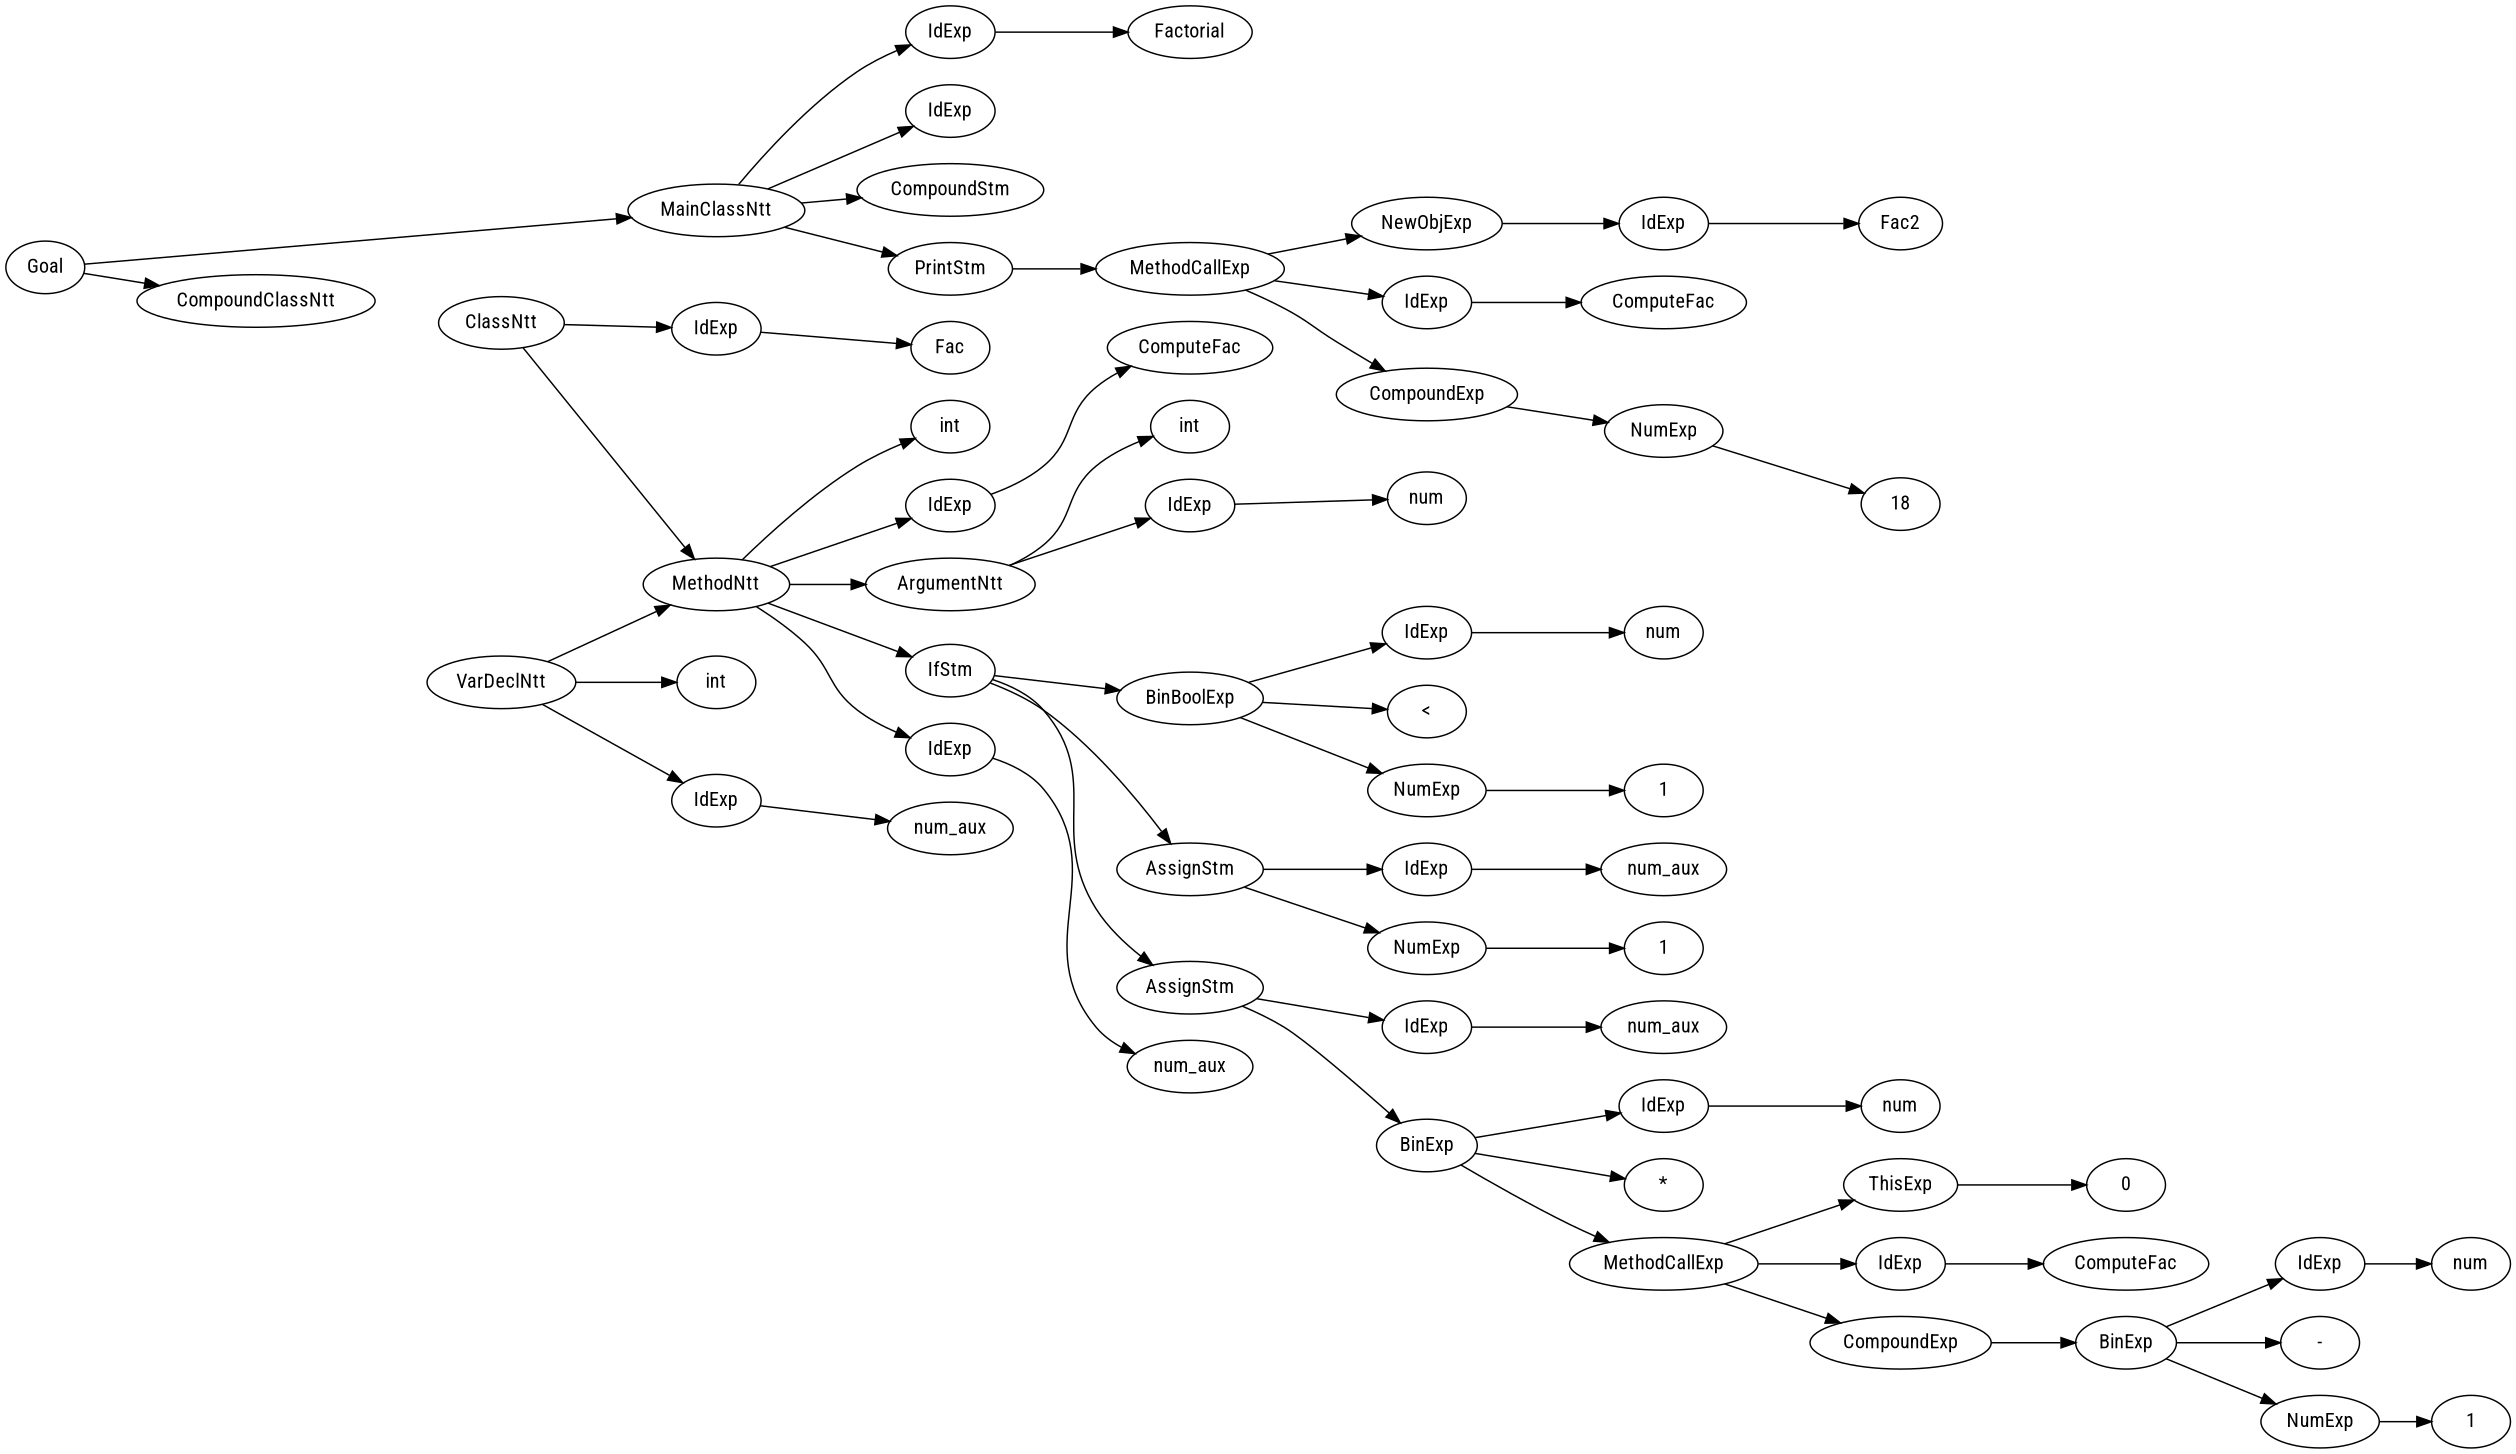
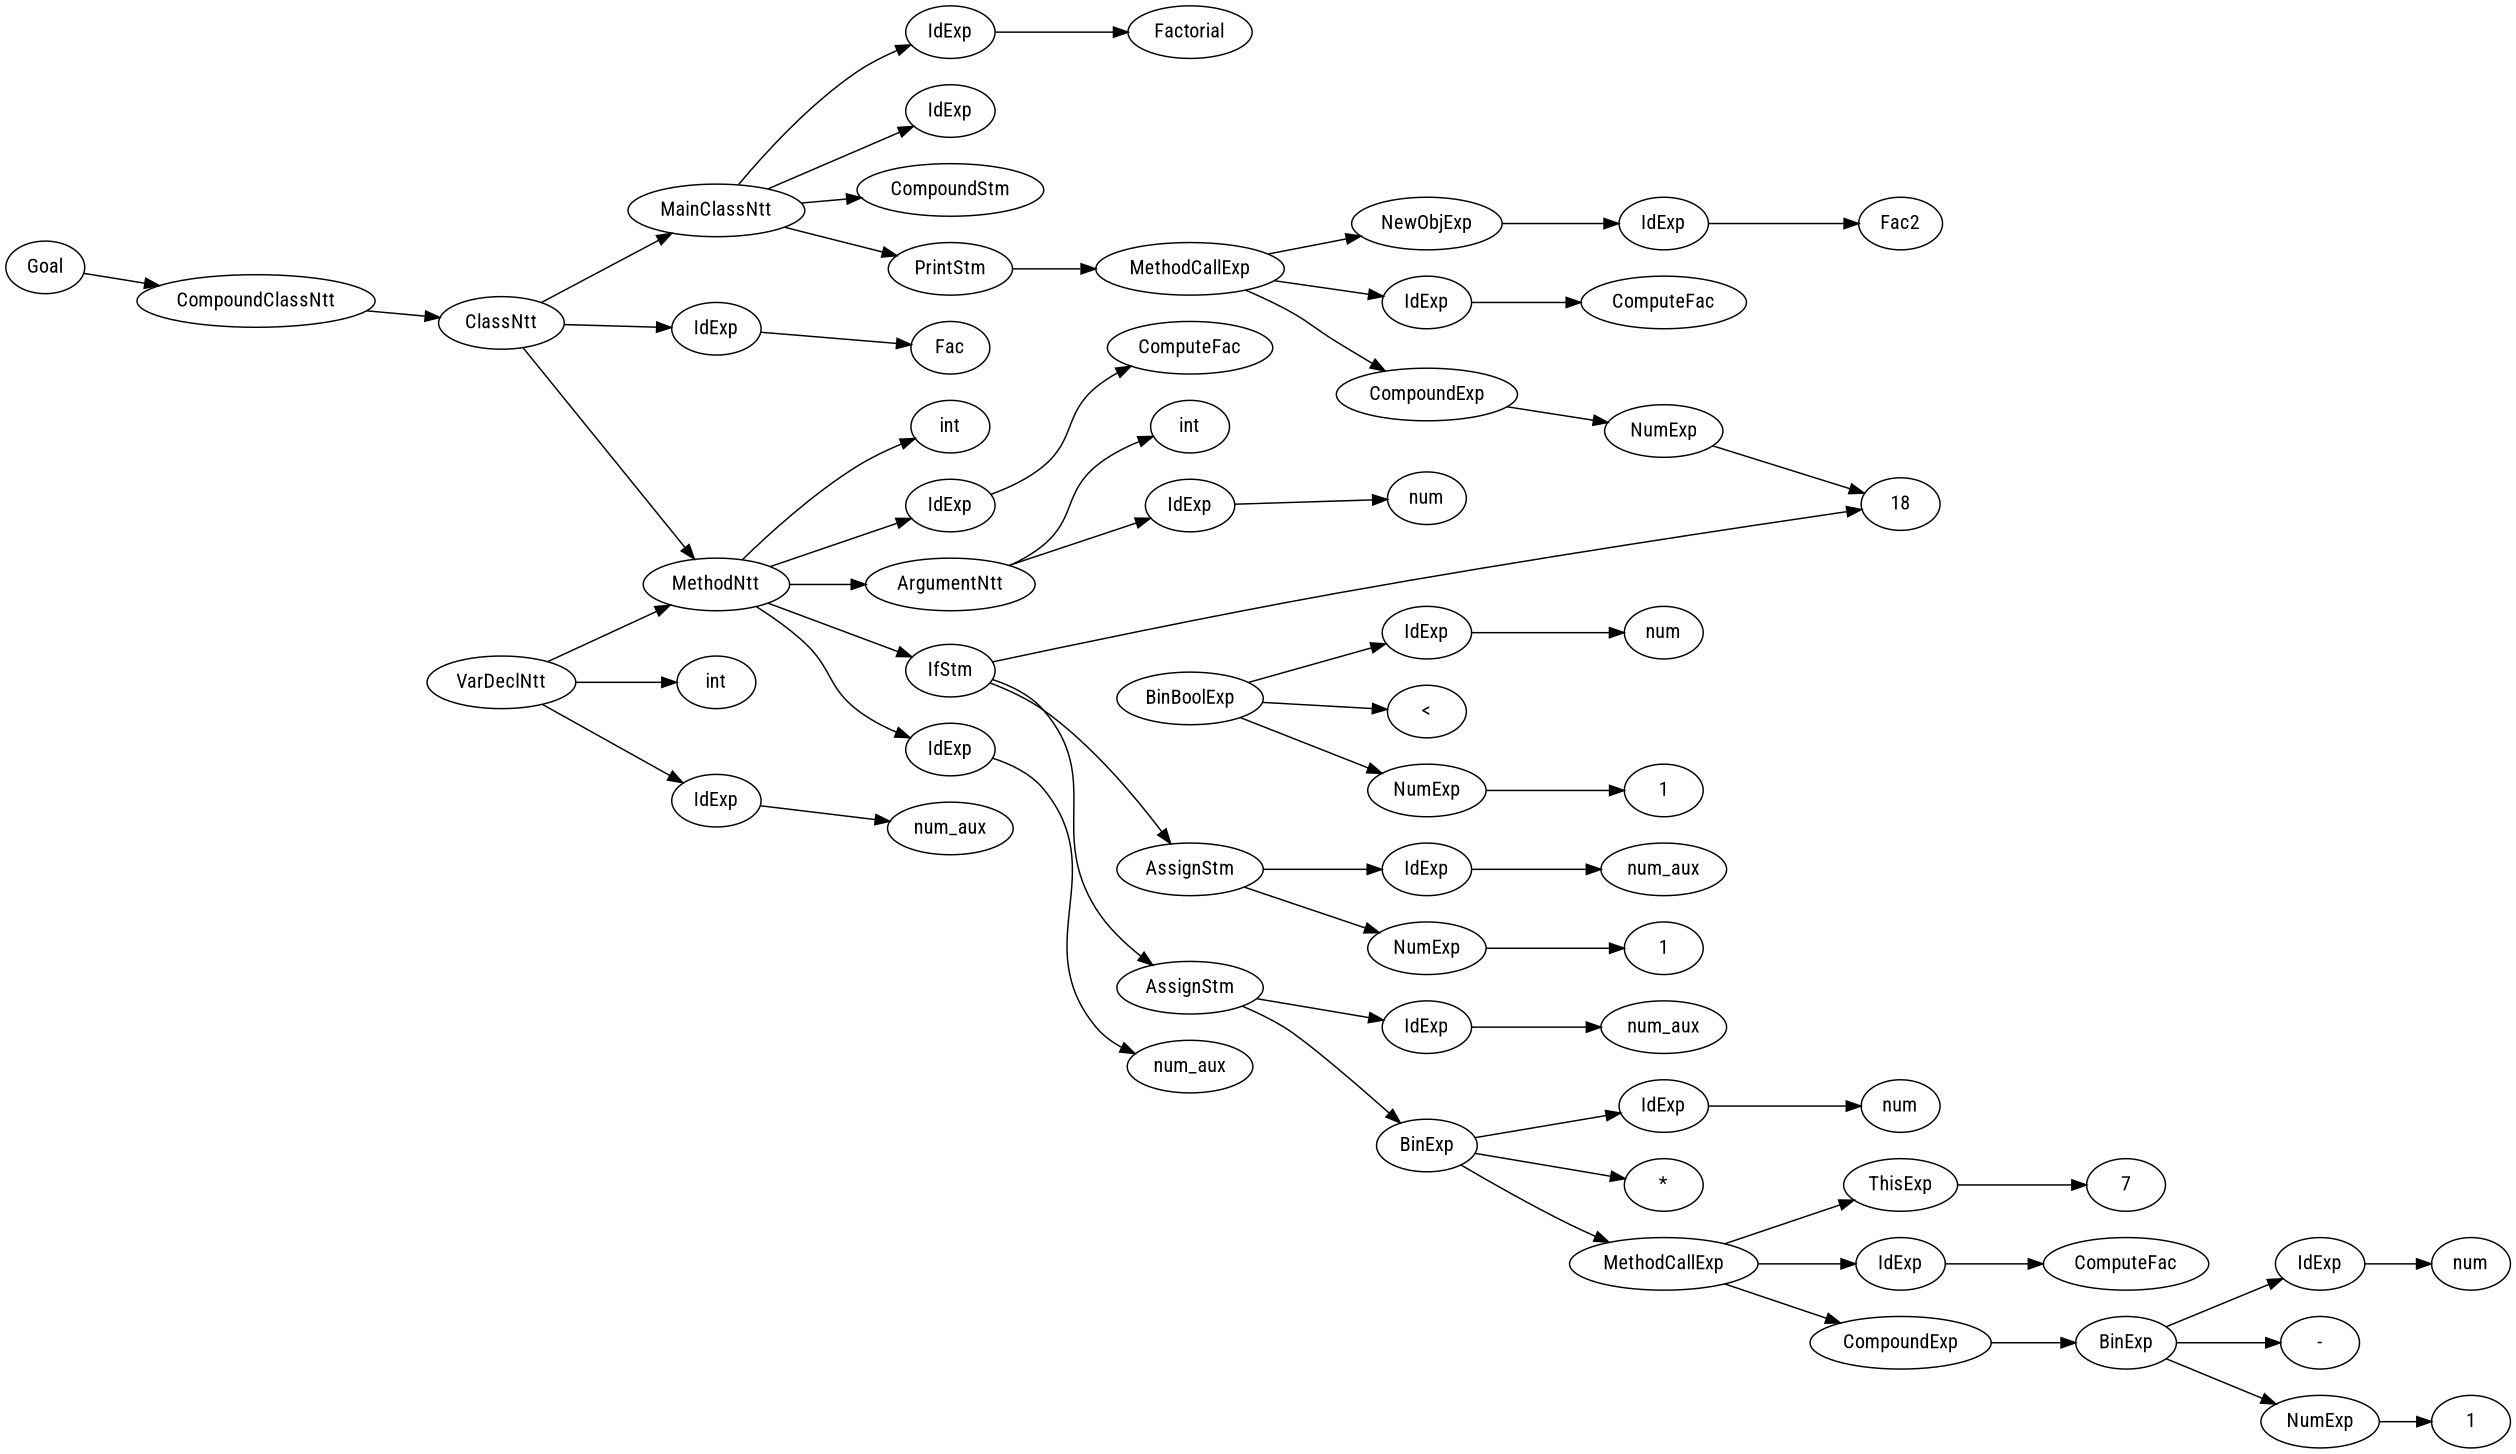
edge "Goal" -> "MainClassNtt": now "ClassNtt" -> "MainClassNtt"
edge "CompoundClassNtt" -> "ClassNtt": added
edge "IfStm" -> "BinBoolExp": now "IfStm" -> "18"
node "0": label "0" -> "7"
